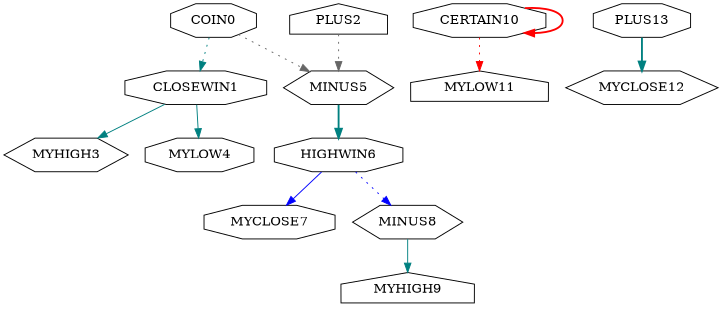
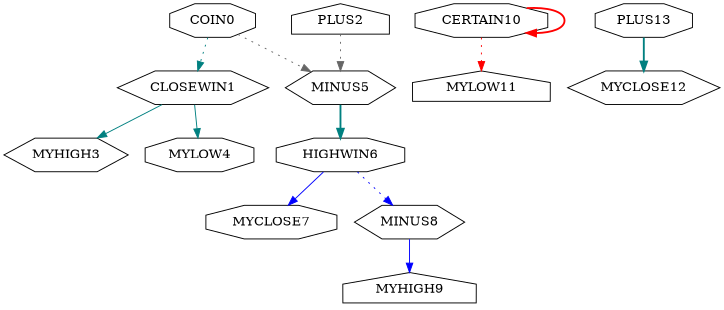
node "CLOSEWIN1": shape octagon -> hexagon
edge "MINUS8" -> "MYHIGH9": color teal -> blue
